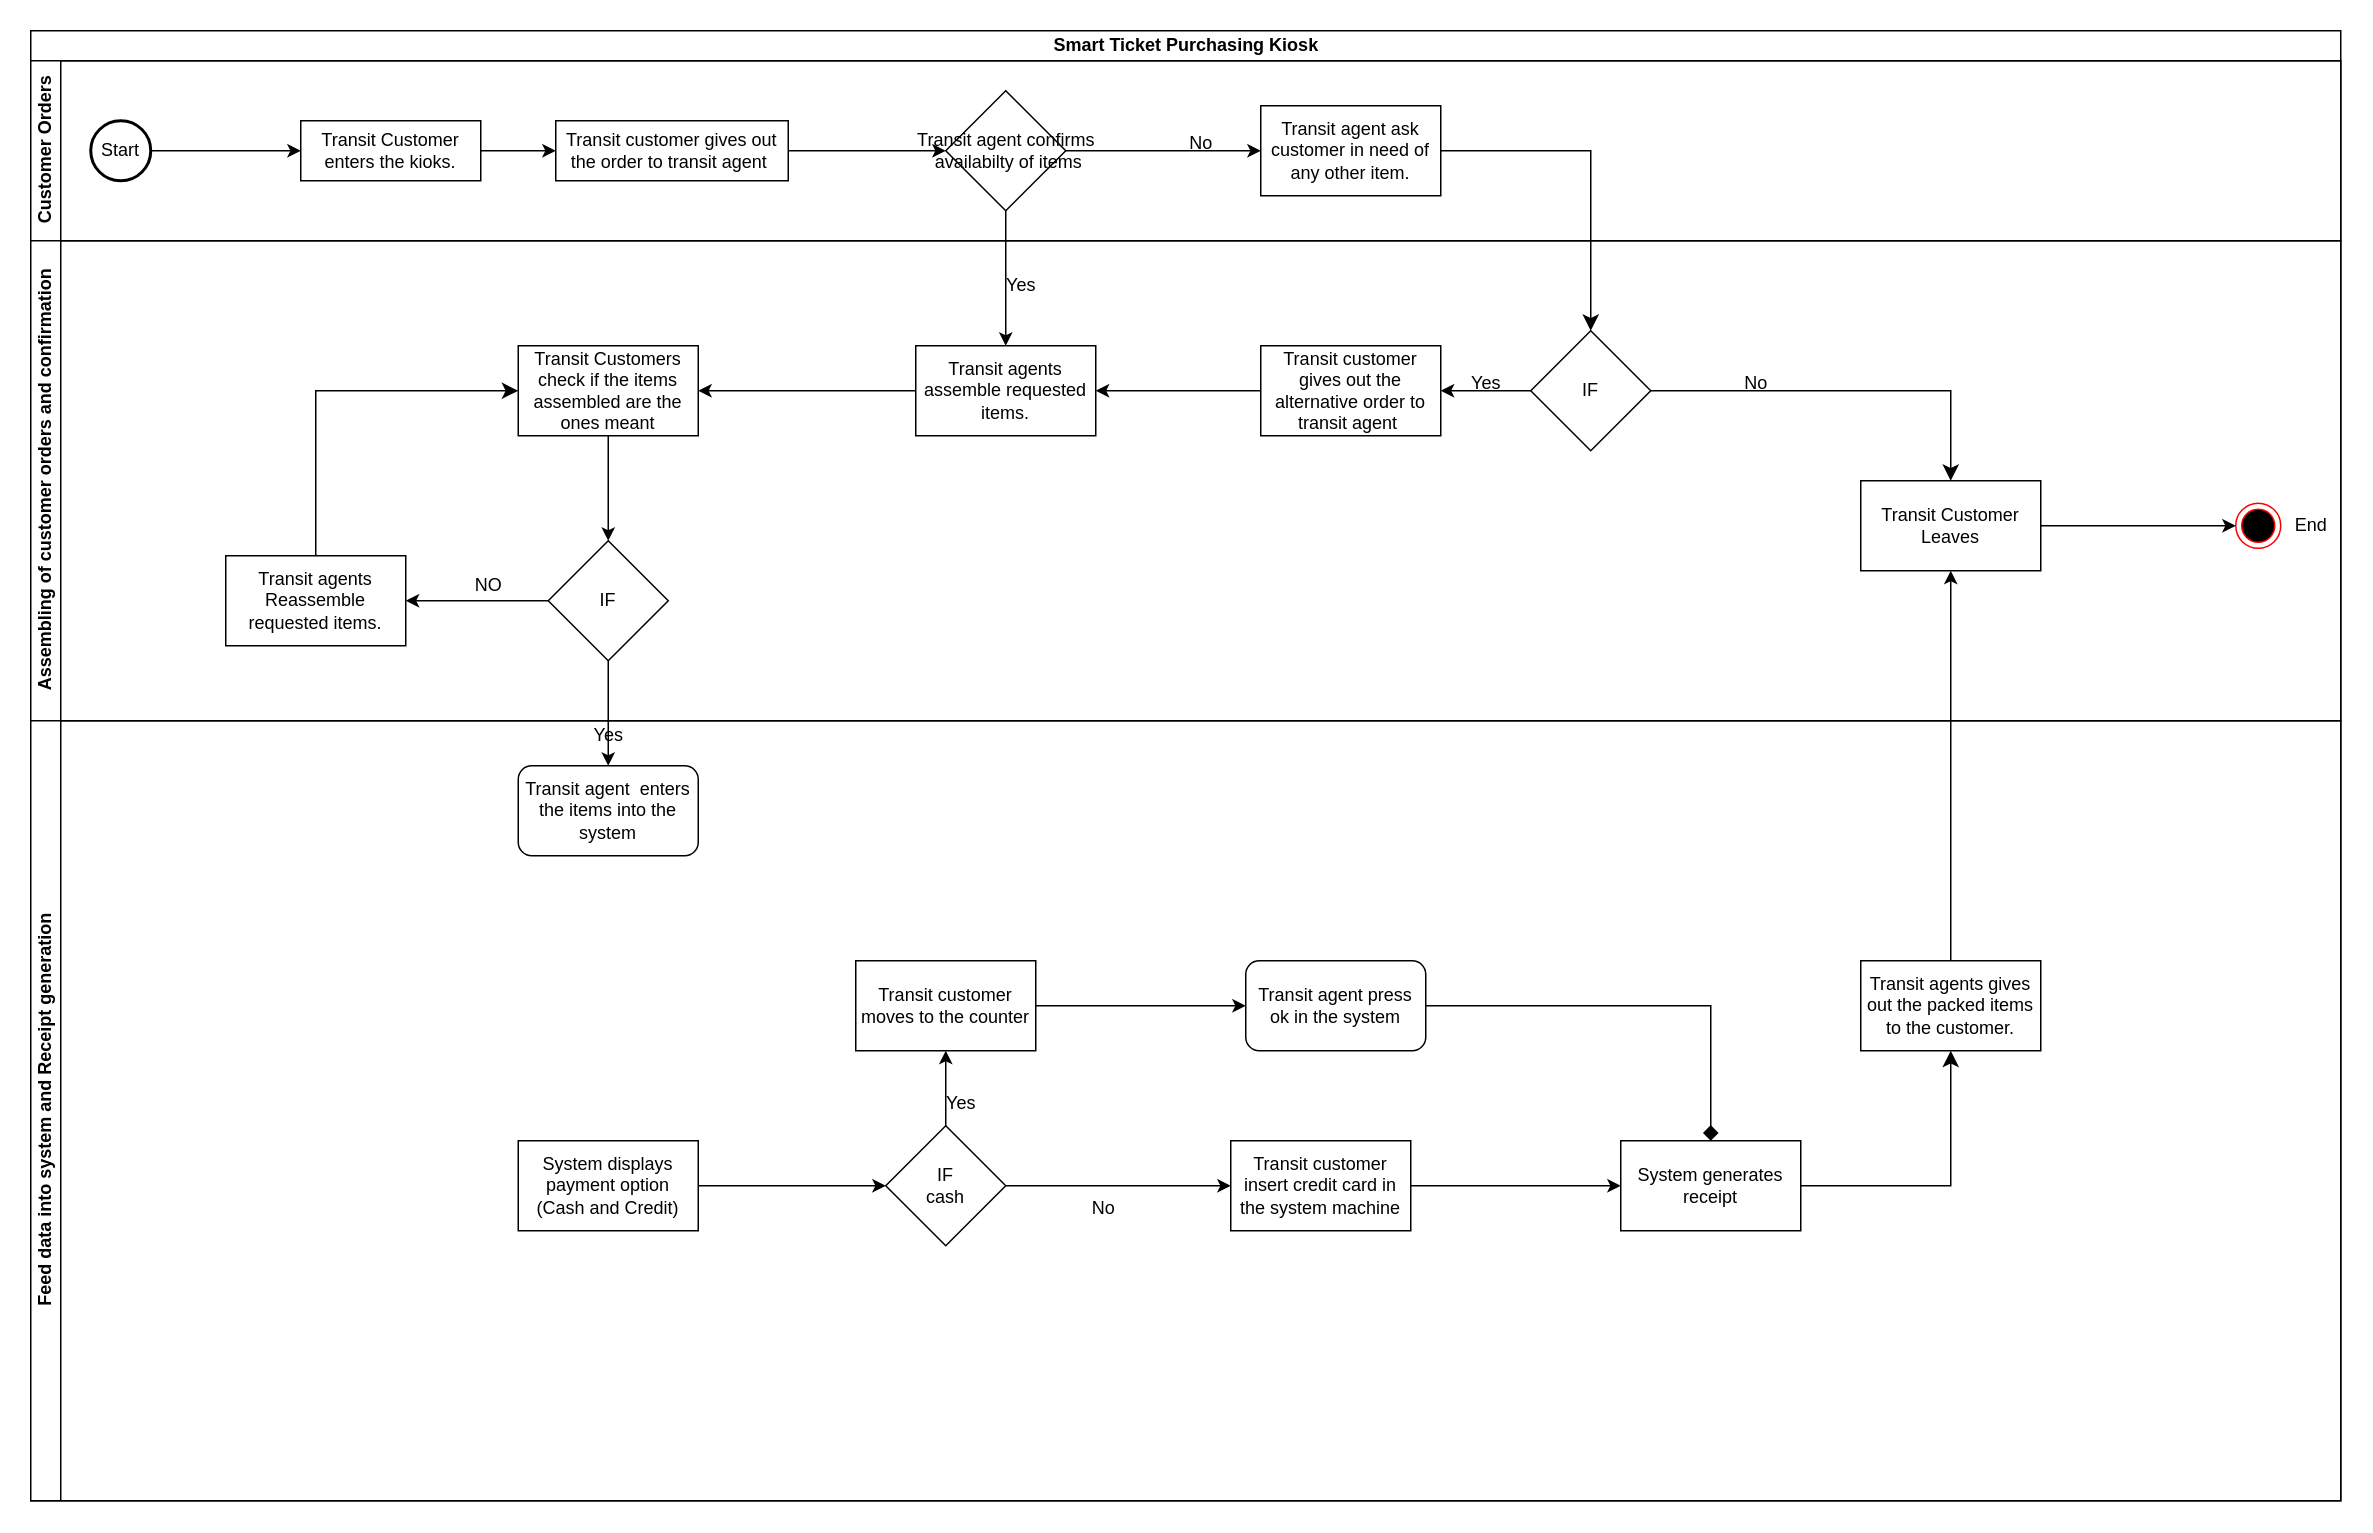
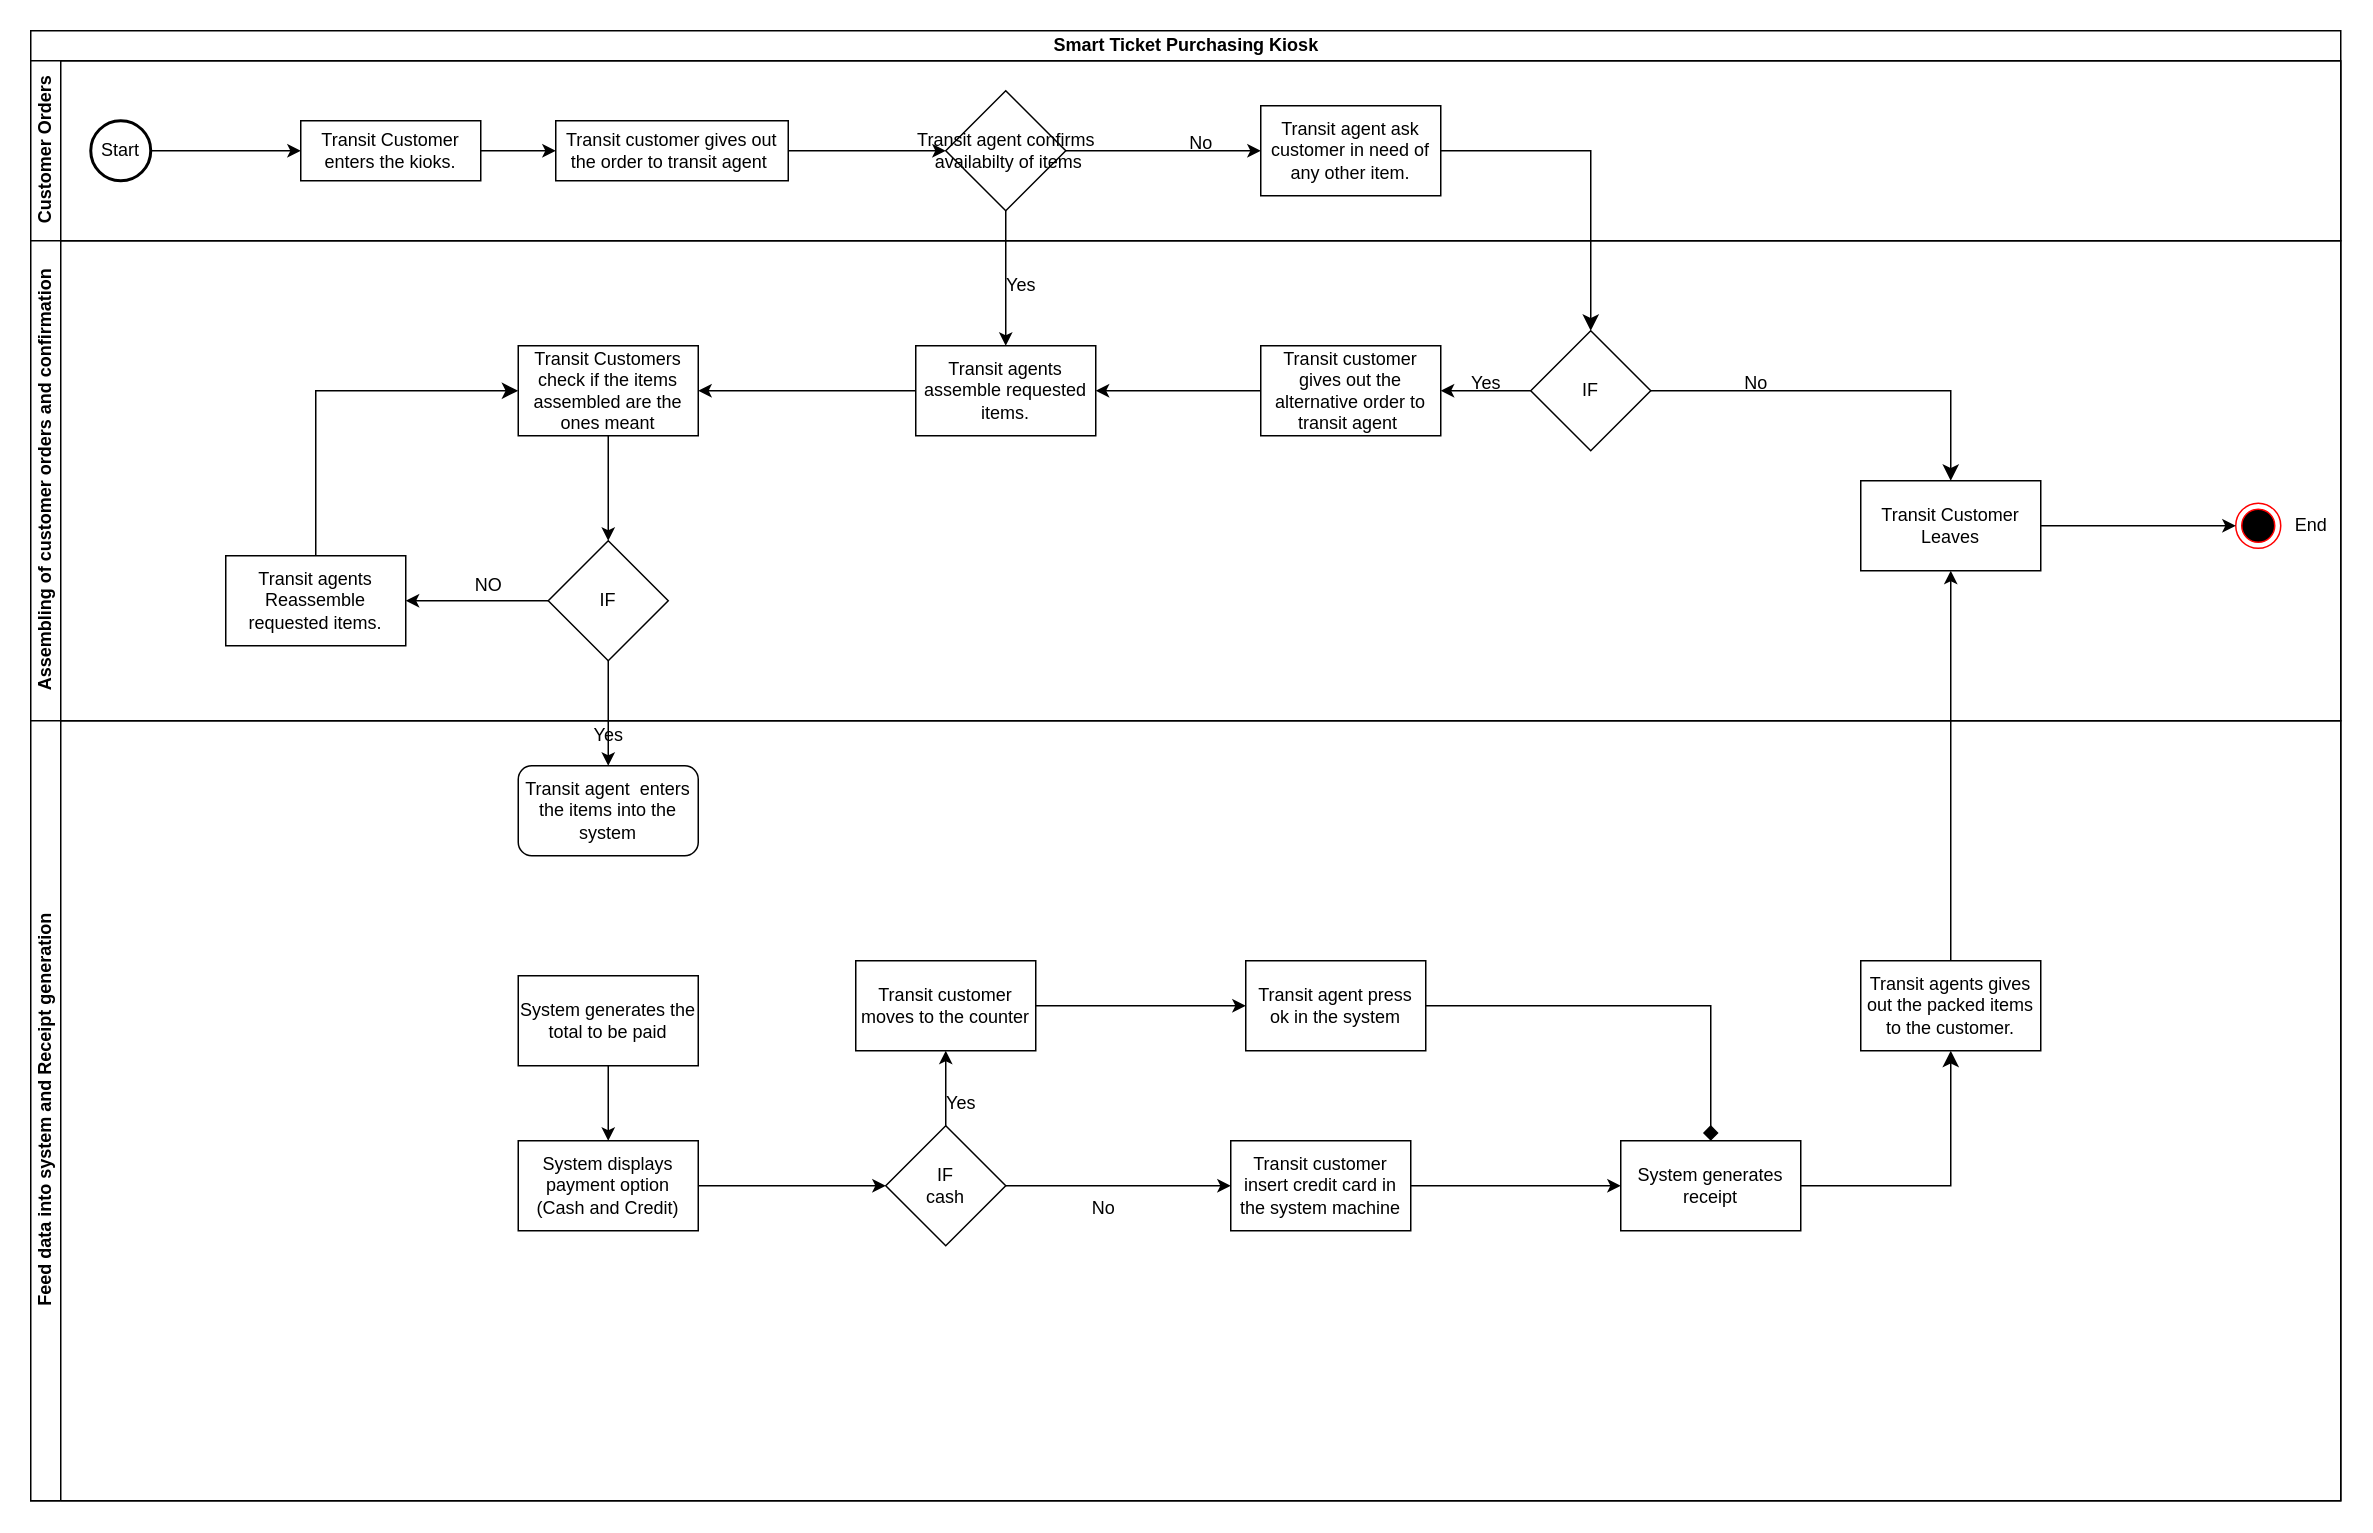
node "Transit agent press ok in the system": shape rounded rectangle -> rectangle
node "System generates the total to be paid": added
edge "System generates the total to be paid" -> "System displays payment option (Cash and Credit)": added
